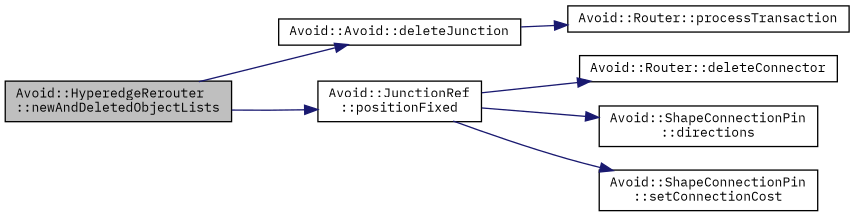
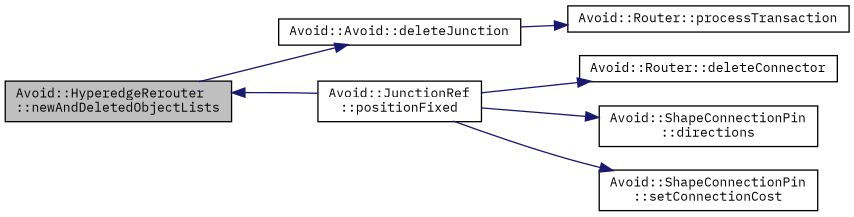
edge "Avoid::HyperedgeRerouter ::newAndDeletedObjectLists" -> "Avoid::JunctionRef ::positionFixed": reversed
